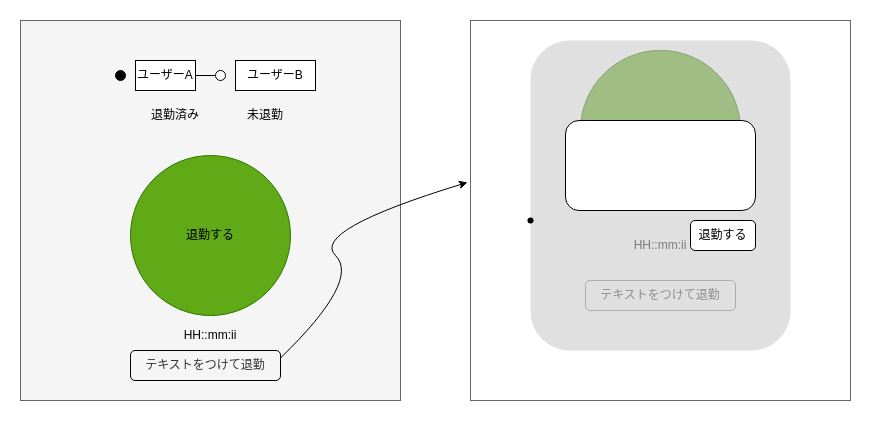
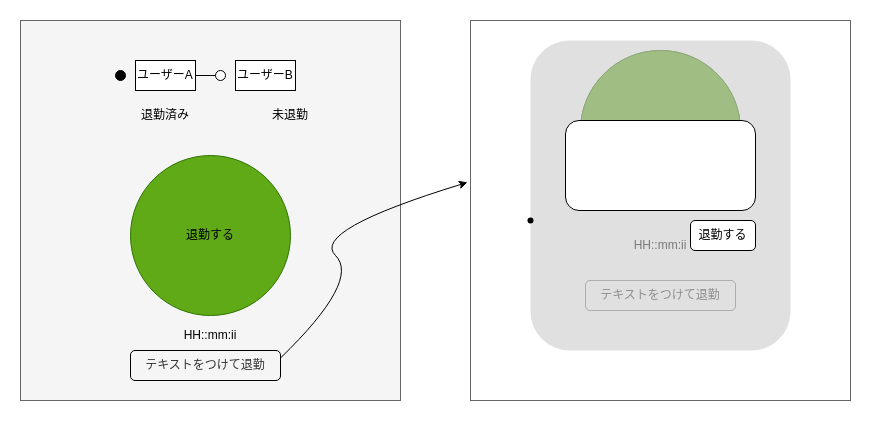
node "ユーザーB": size 80x30 -> 60x30
node "退勤済み": moved (176, 116) -> (166, 116)
node "未退勤": moved (266, 116) -> (291, 116)
